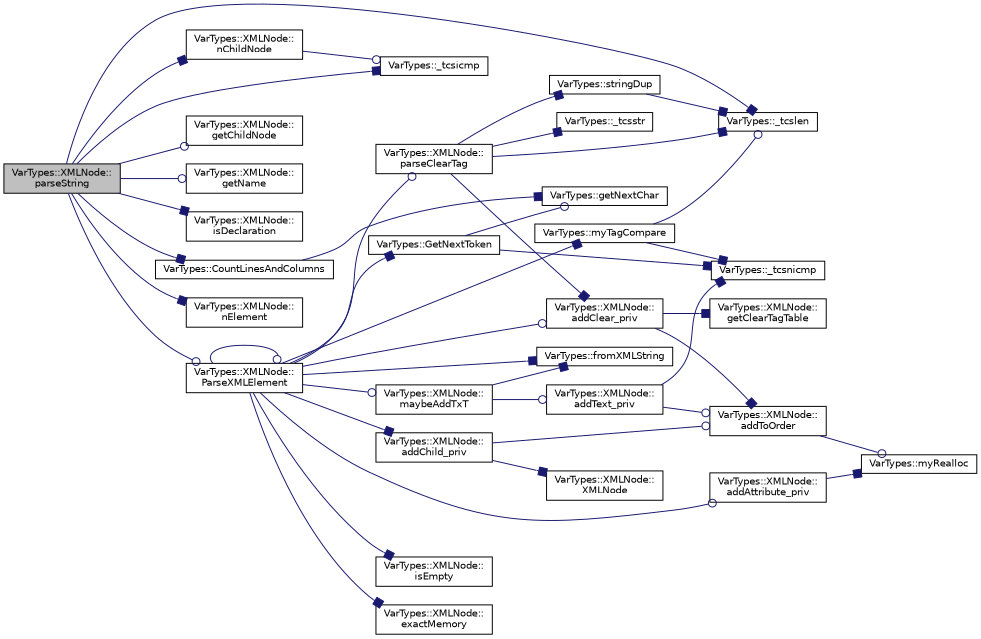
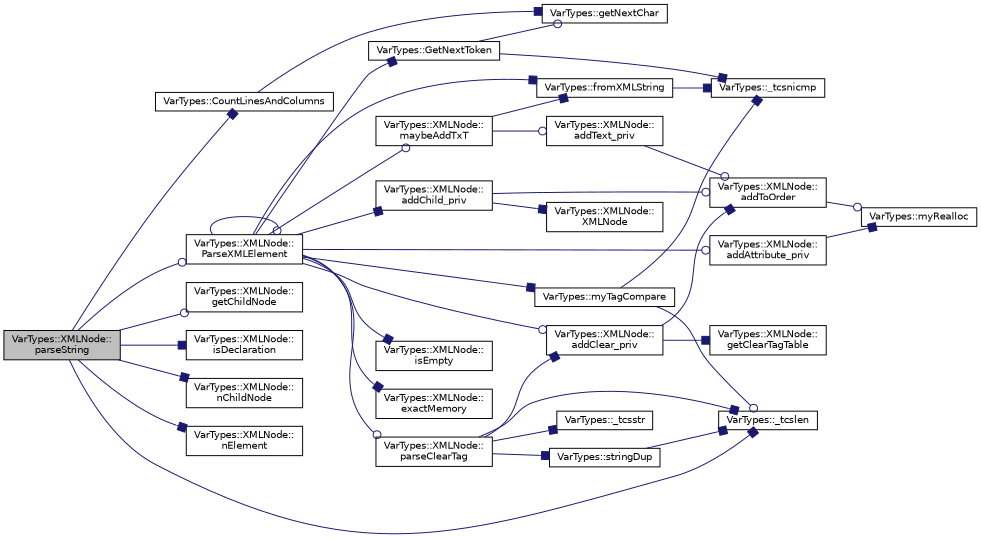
node "VarTypes::_tcsicmp": removed
node "VarTypes::XMLNode:: getName": removed
edge "VarTypes::XMLNode:: addText_priv" -> "VarTypes::_tcsnicmp": now "VarTypes::fromXMLString" -> "VarTypes::_tcsnicmp"
